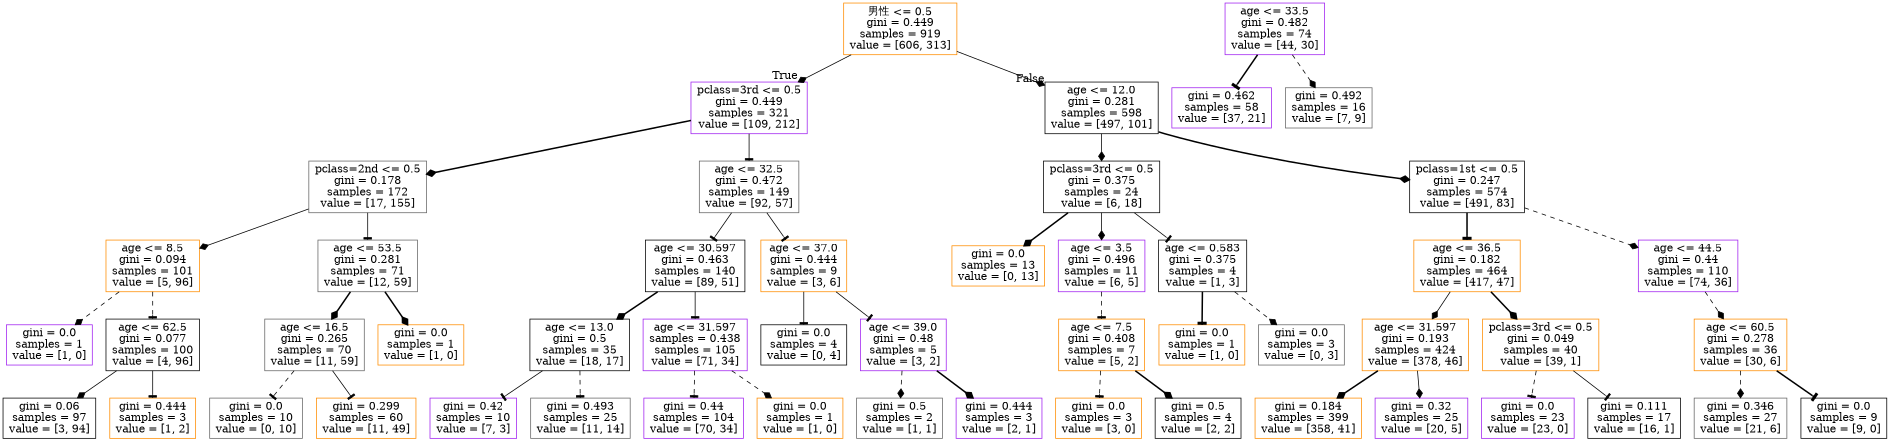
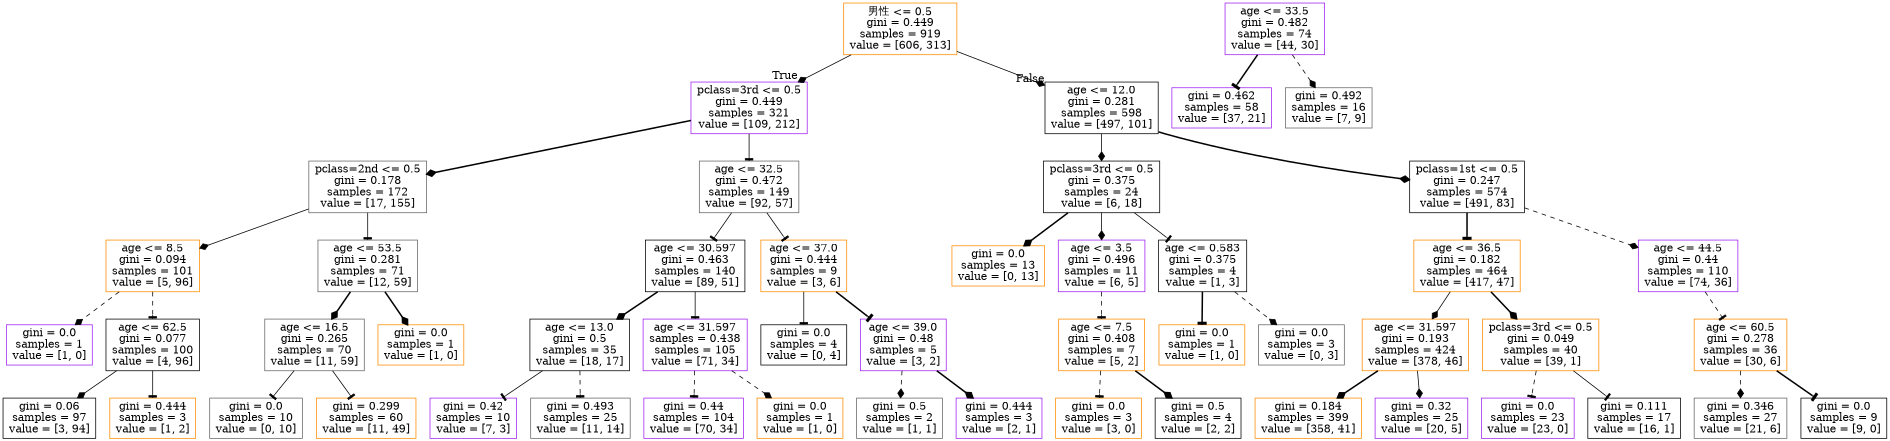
edge "age <= 37.0 gini = 0.444 samples = 9 value = [3, 6]" -> "age <= 39.0 gini = 0.48 samples = 5 value = [3, 2]": style solid -> bold
edge "age <= 44.5 gini = 0.44 samples = 110 value = [74, 36]" -> "age <= 60.5 gini = 0.278 samples = 36 value = [30, 6]": arrowhead diamond -> tee
edge "age <= 16.5 gini = 0.265 samples = 70 value = [11, 59]" -> "gini = 0.0 samples = 10 value = [0, 10]": style dashed -> solid
